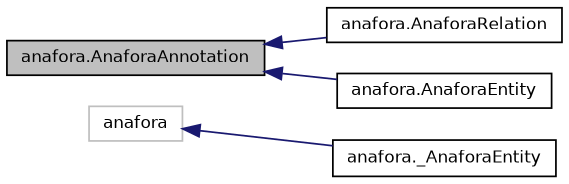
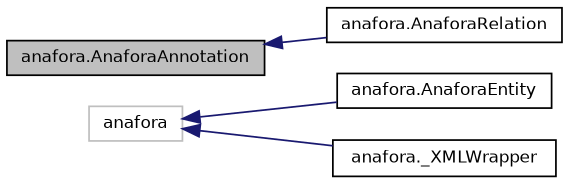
edge "anafora.AnaforaEntity" -> "anafora.AnaforaAnnotation": now "anafora.AnaforaEntity" -> "anafora"
node "anafora._AnaforaEntity": label "anafora._AnaforaEntity" -> "anafora._XMLWrapper"
